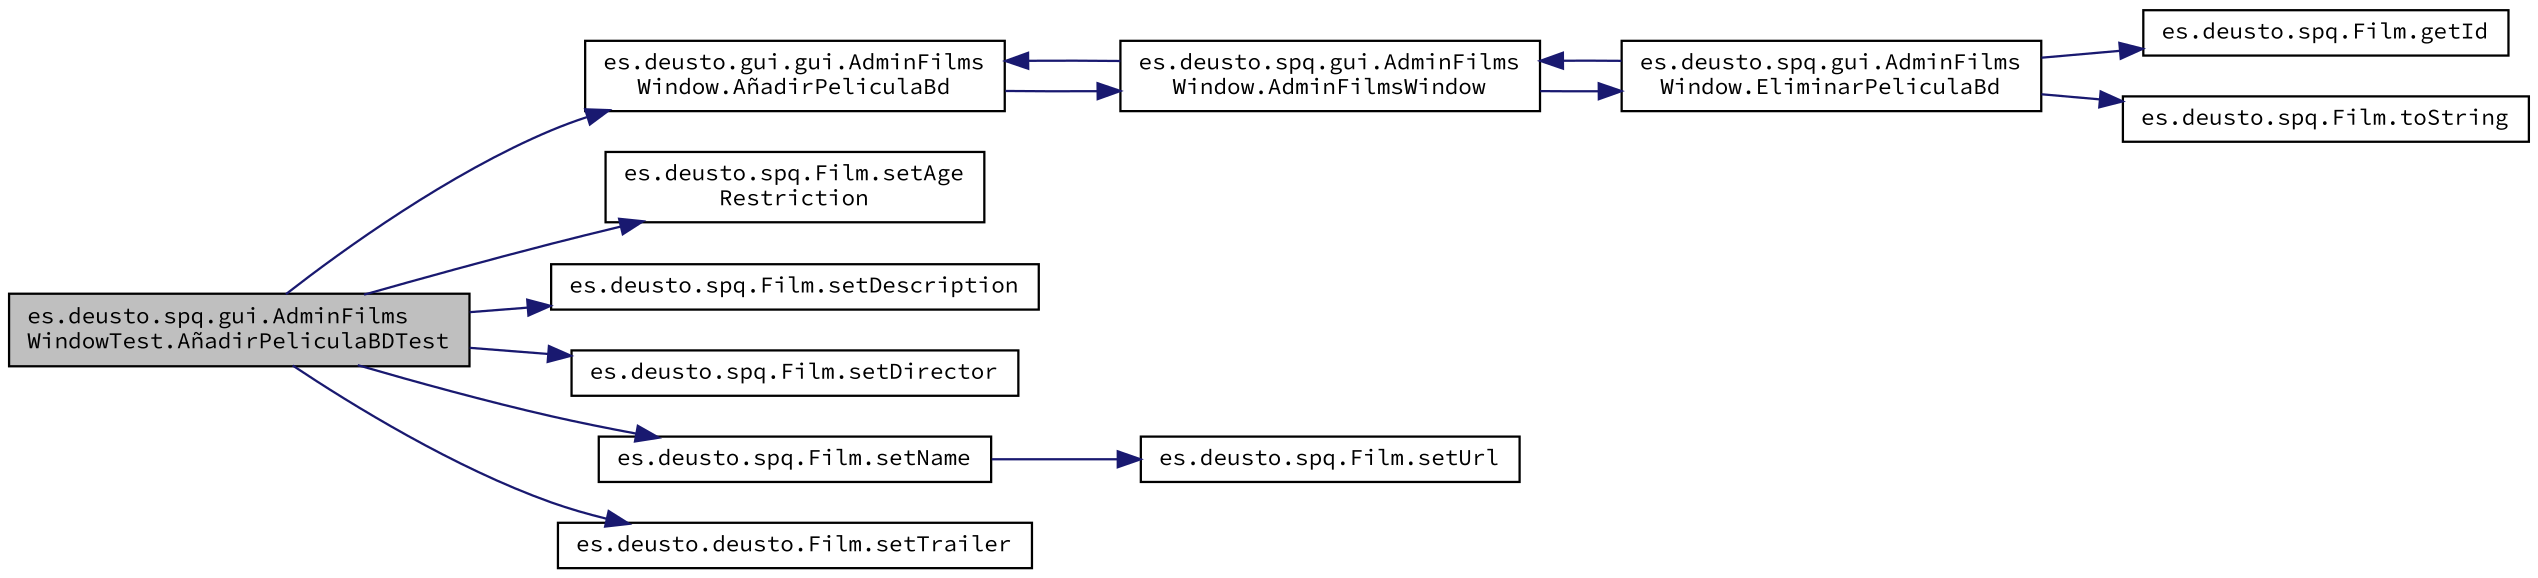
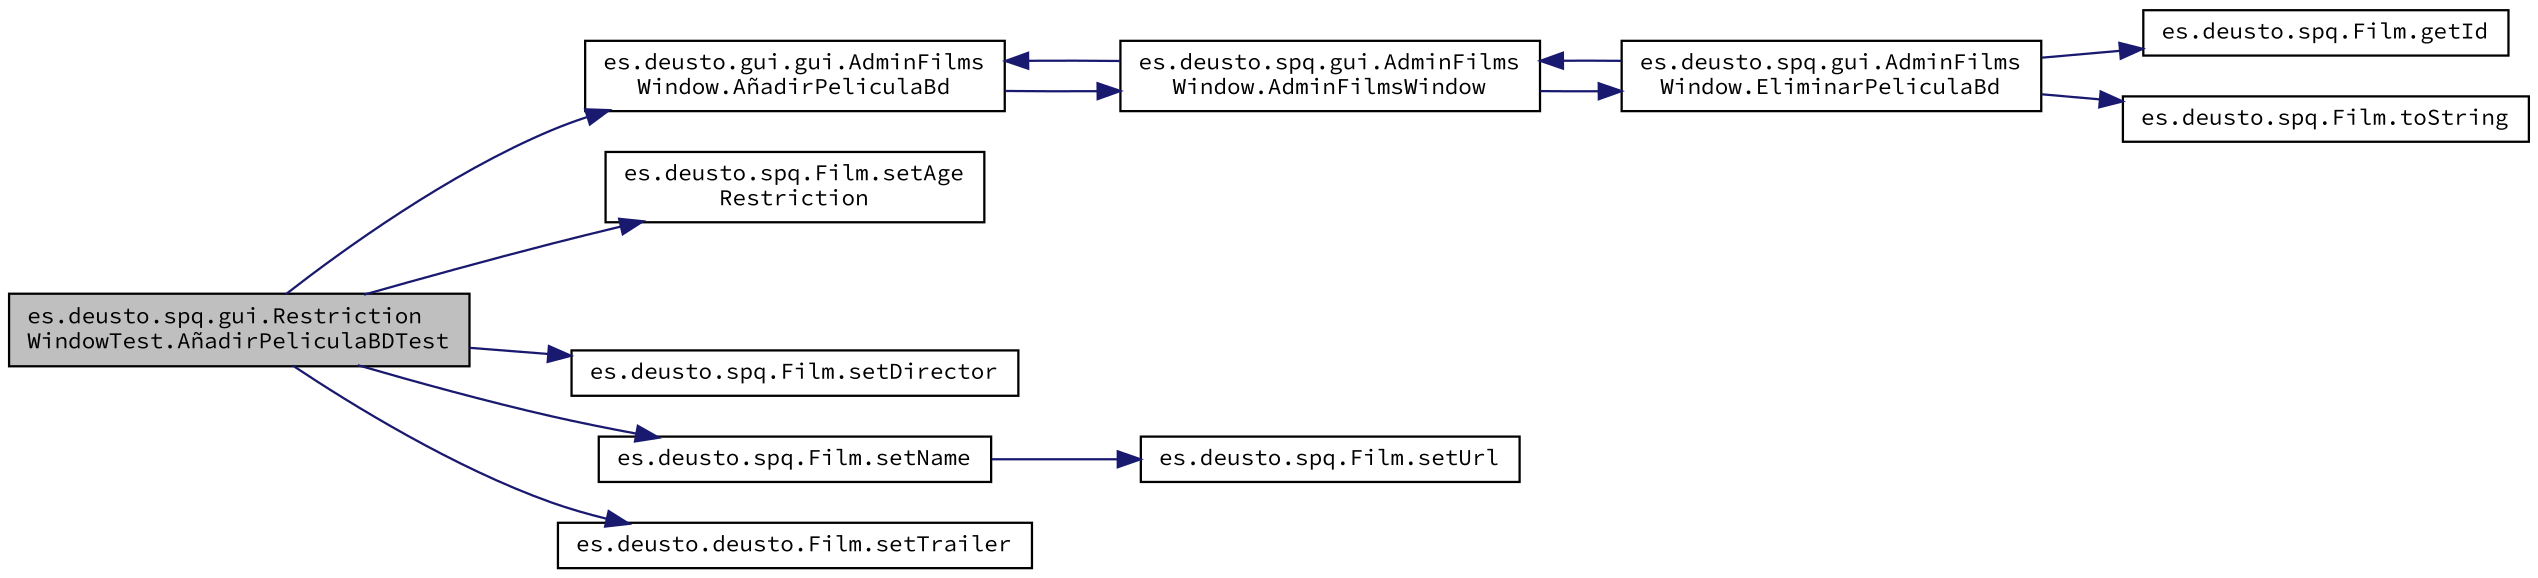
node "es.deusto.spq.Film.setDescription": removed
node "es.deusto.spq.gui.AdminFilms WindowTest.AñadirPeliculaBDTest": label "es.deusto.spq.gui.AdminFilms WindowTest.AñadirPeliculaBDTest" -> "es.deusto.spq.gui.Restriction WindowTest.AñadirPeliculaBDTest"
